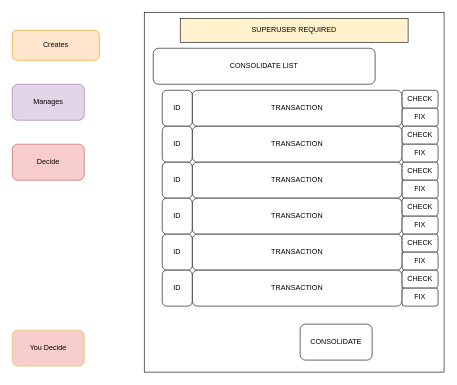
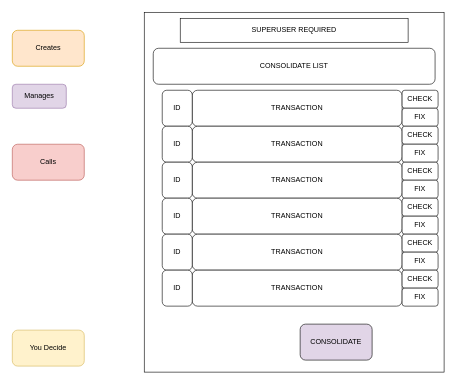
node "SUPERUSER REQUIRED": fillcolor #fff2cc -> #ffffff
node "Creates": size 87x30 -> 72x36
node "CONSOLIDATE LIST": size 222x36 -> 282x36
node "Manages": size 72x36 -> 54x24
node "Decide": label "Decide" -> "Calls"
node "CONSOLIDATE": fillcolor #ffffff -> #e1d5e7
node "You Decide": fillcolor #f8cecc -> #fff2cc
